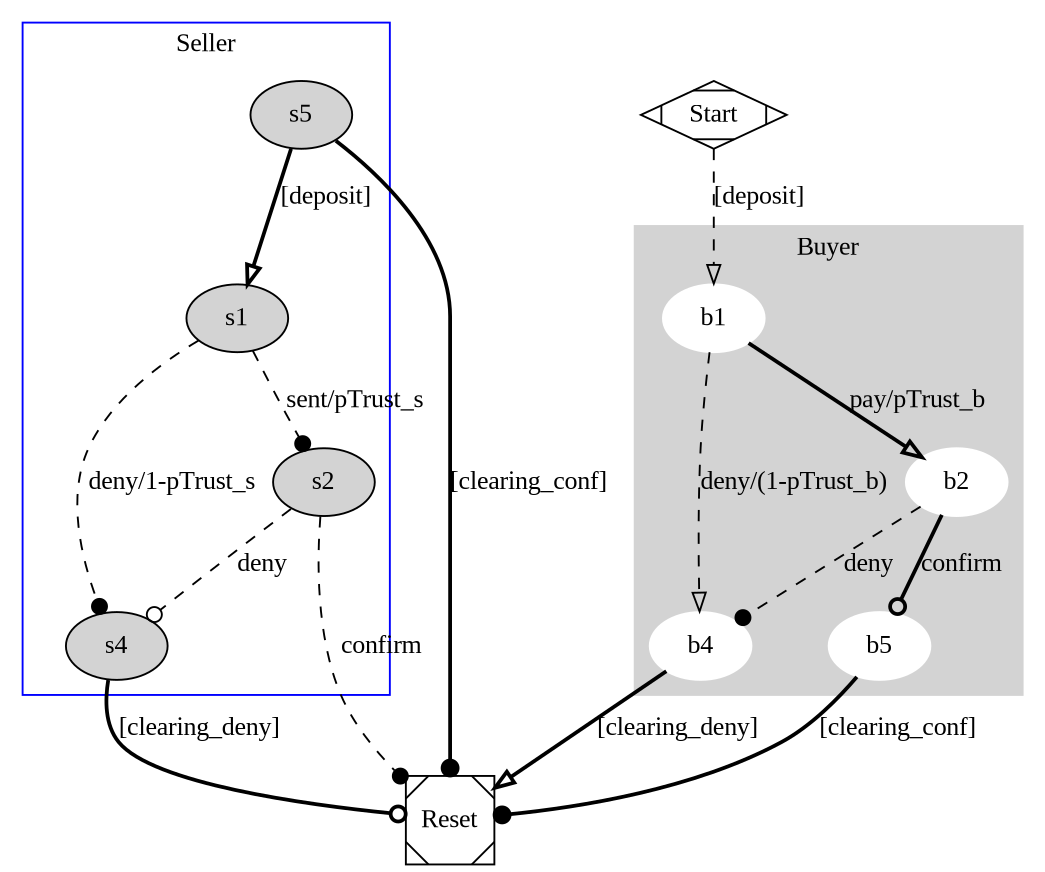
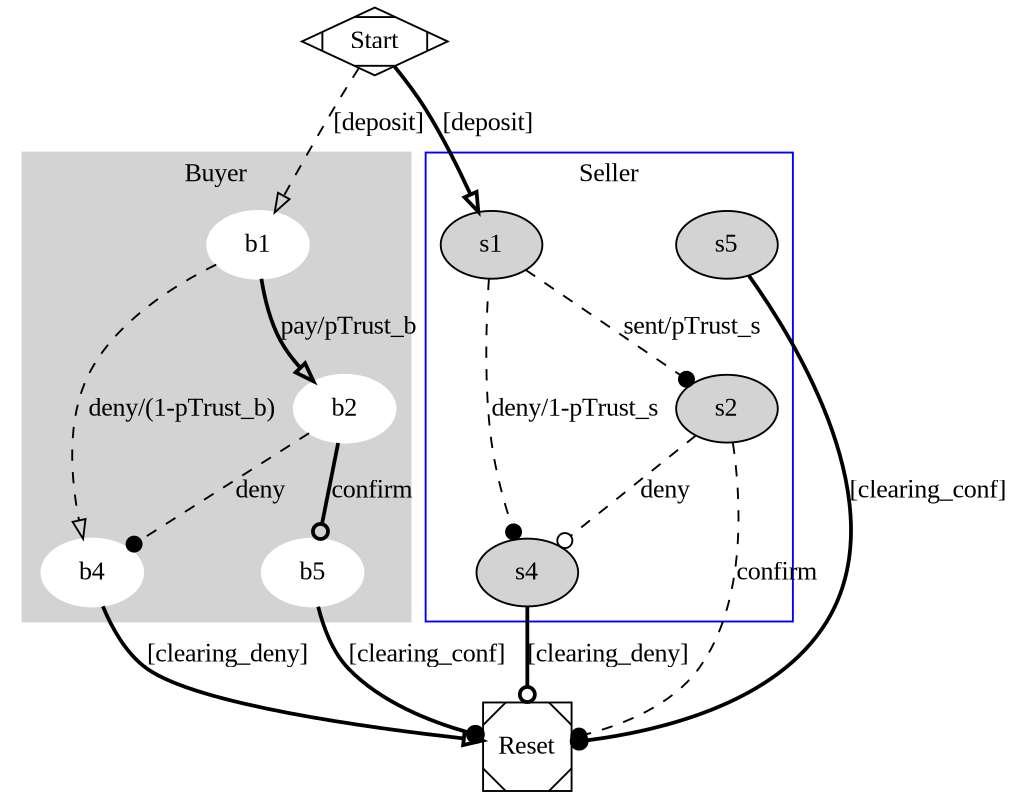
edge "s5" -> "s1": now "Start" -> "s1"
